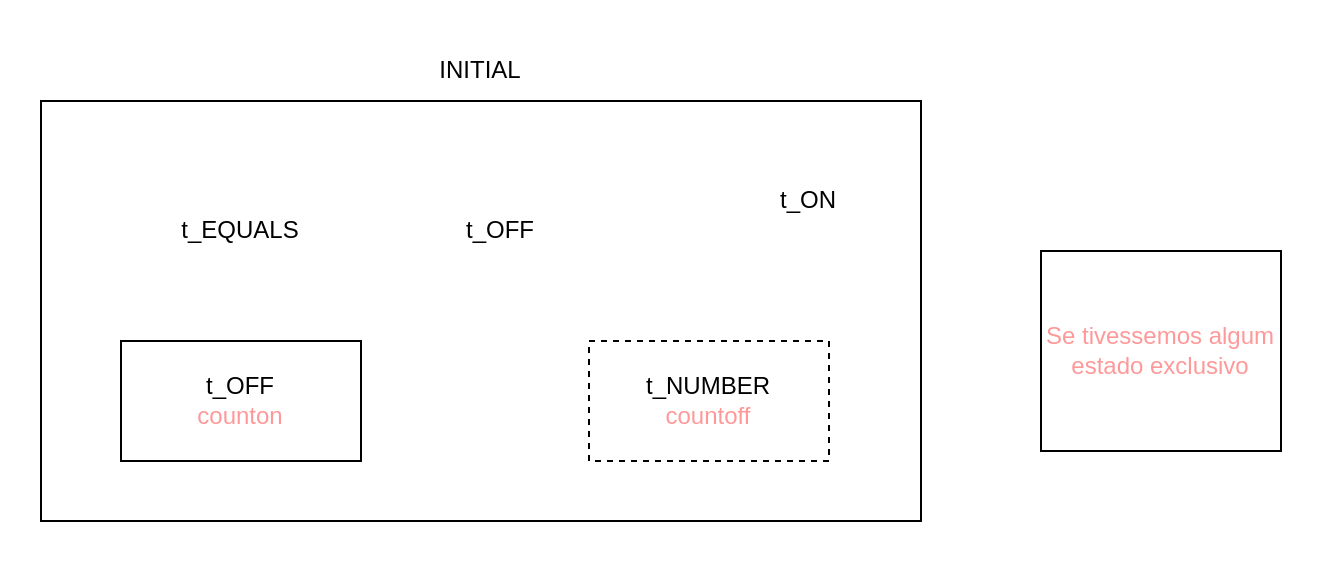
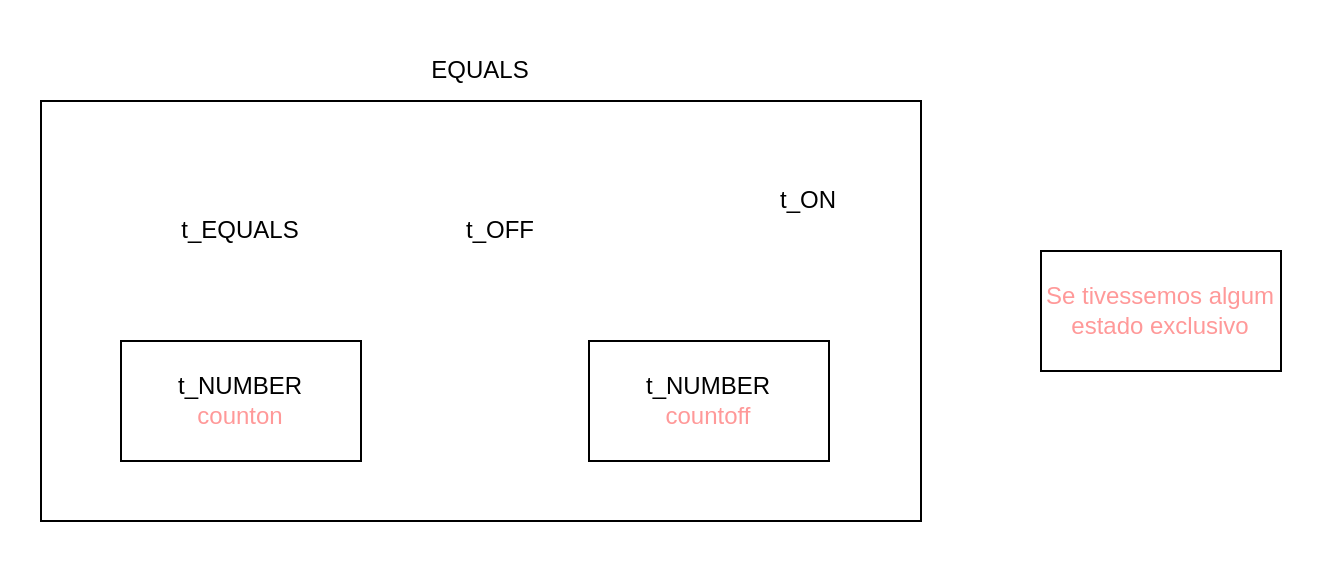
node "INITIAL": label "INITIAL" -> "EQUALS"
node "Se tivessemos algum estado exclusivo": size 240x200 -> 240x120
node "t_OFF counton": label "t_OFF counton" -> "t_NUMBER counton"
node "t_NUMBER countoff": style dashed -> solid
